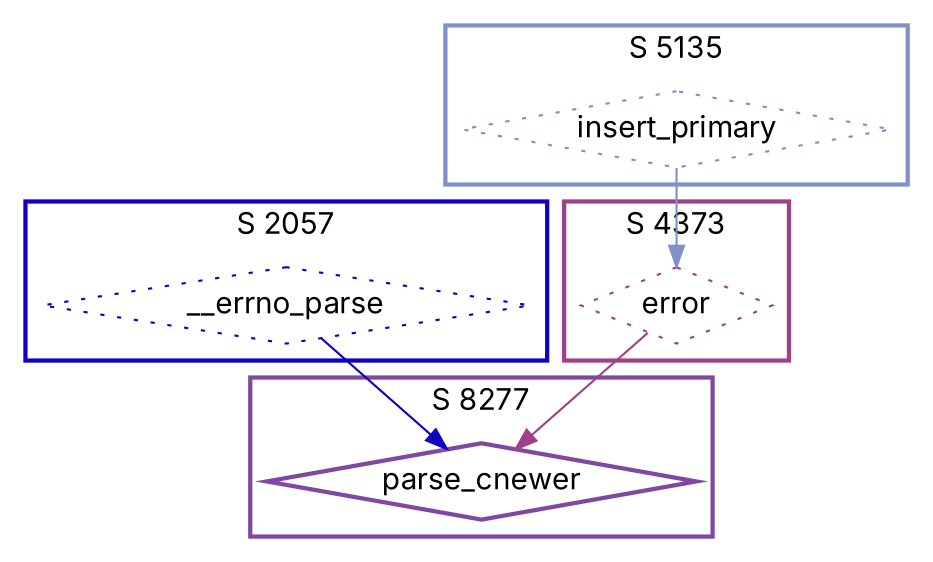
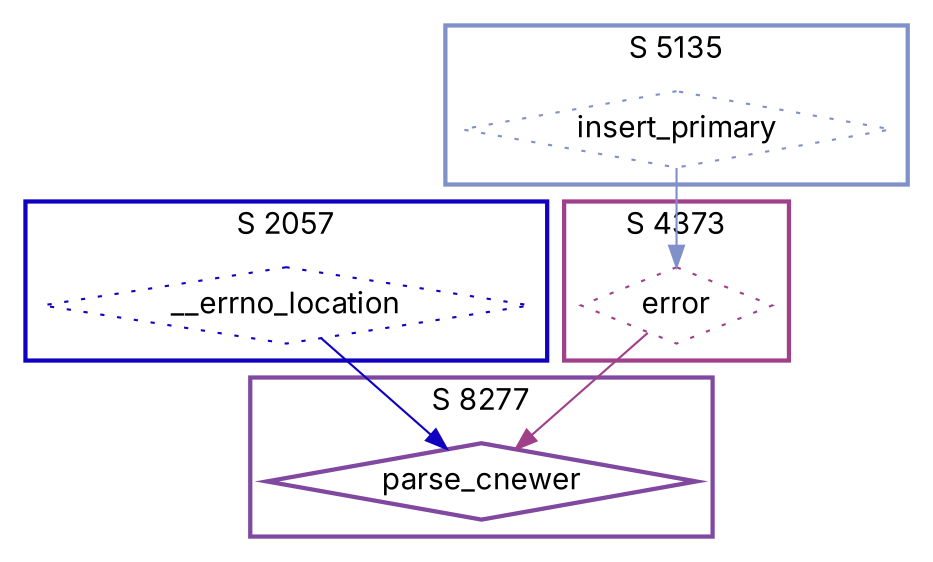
node "__errno_parse": label "__errno_parse" -> "__errno_location"
